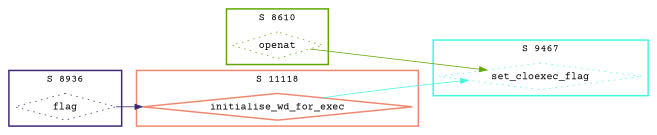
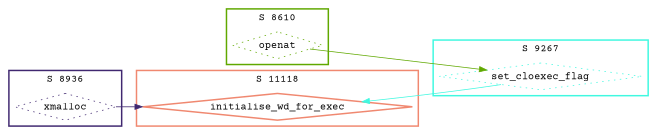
cluster "S 9467": label "S 9467" -> "S 9267"
edge "initialise_wd_for_exec" -> "set_cloexec_flag": reversed
node "flag": label "flag" -> "xmalloc"
